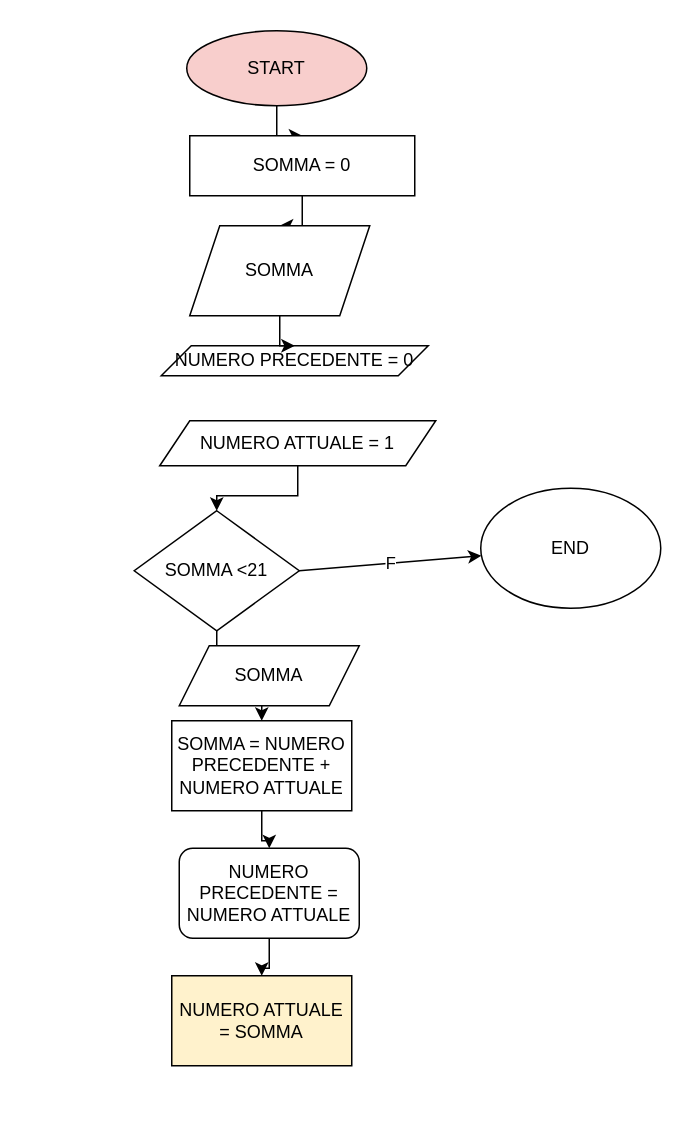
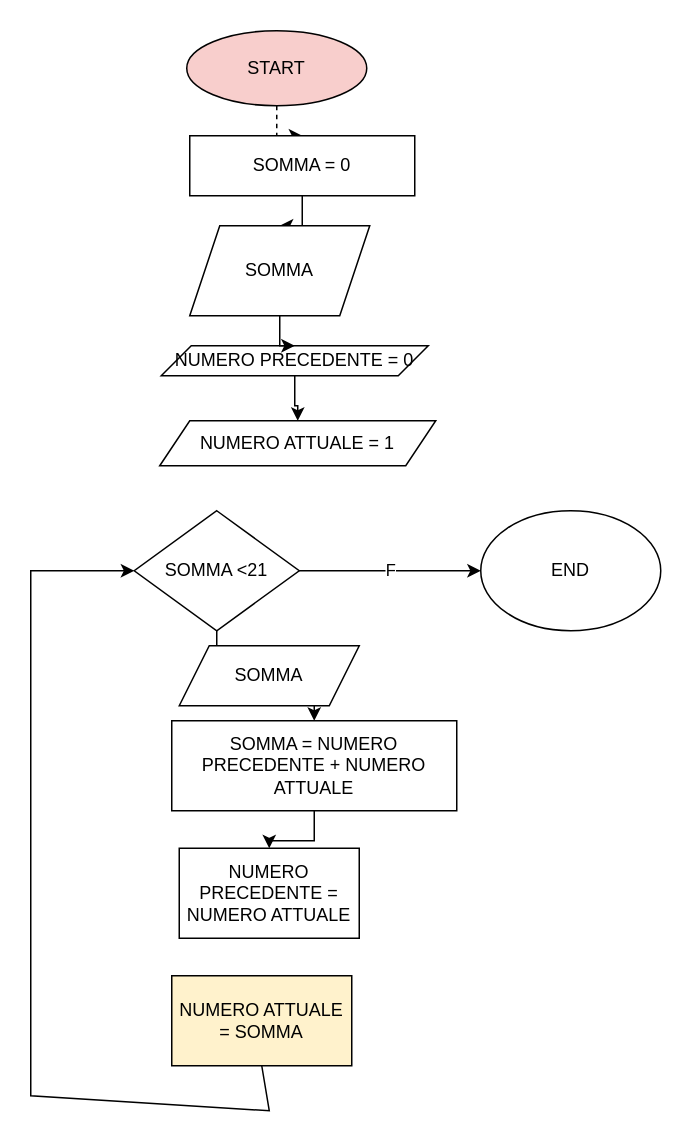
edge "START" -> "SOMMA = 0": style solid -> dashed
edge "NUMERO PRECEDENTE = 0" -> "NUMERO ATTUALE = 1": added
edge "NUMERO ATTUALE = 1" -> "SOMMA <21": removed
node "END": moved (571, 548) -> (571, 571)
node "SOMMA = NUMERO PRECEDENTE + NUMERO ATTUALE": size 180x90 -> 285x90
node "NUMERO PRECEDENTE = NUMERO ATTUALE": shape rounded rectangle -> rectangle
edge "NUMERO ATTUALE = SOMMA" -> "SOMMA <21": added
edge "NUMERO PRECEDENTE = NUMERO ATTUALE" -> "NUMERO ATTUALE = SOMMA": removed
